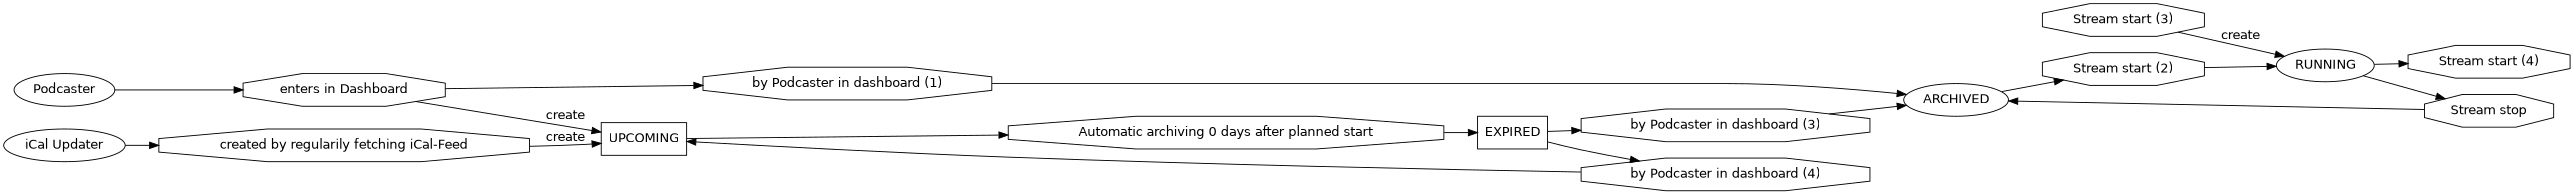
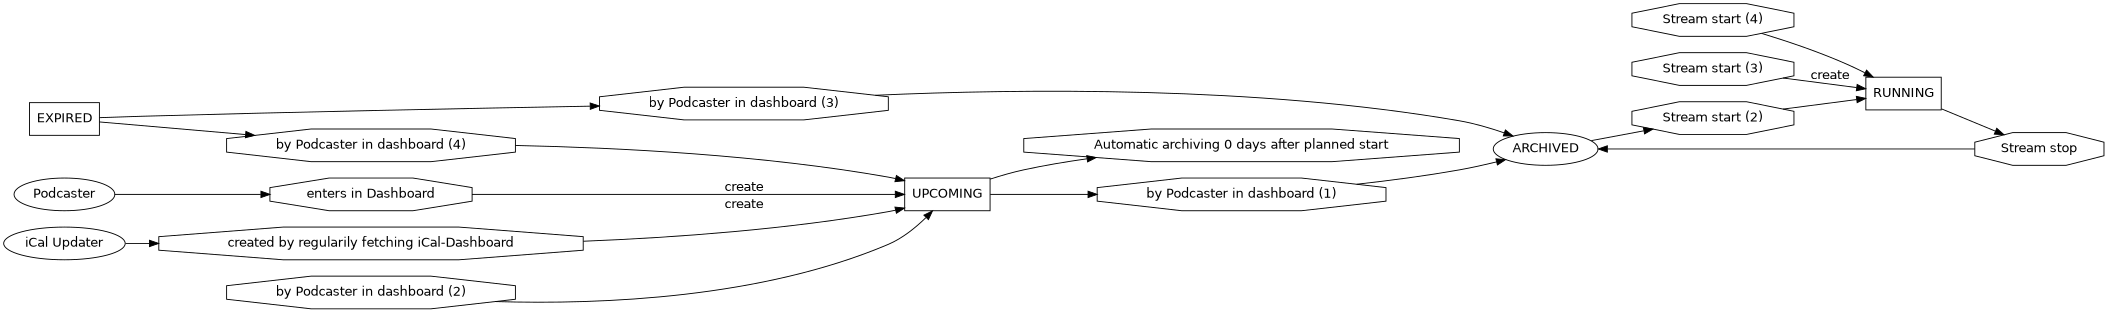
edge "RUNNING" -> "Stream start (4)": reversed
node "RUNNING": shape ellipse -> box
edge "enters in Dashboard" -> "by Podcaster in dashboard (1)": now "UPCOMING" -> "by Podcaster in dashboard (1)"
edge "Automatic archiving 0 days after planned start" -> "EXPIRED": removed
node "created by regularily fetching iCal-Feed": label "created by regularily fetching iCal-Feed" -> "created by regularily fetching iCal-Dashboard"
node "by Podcaster in dashboard (2)": added
